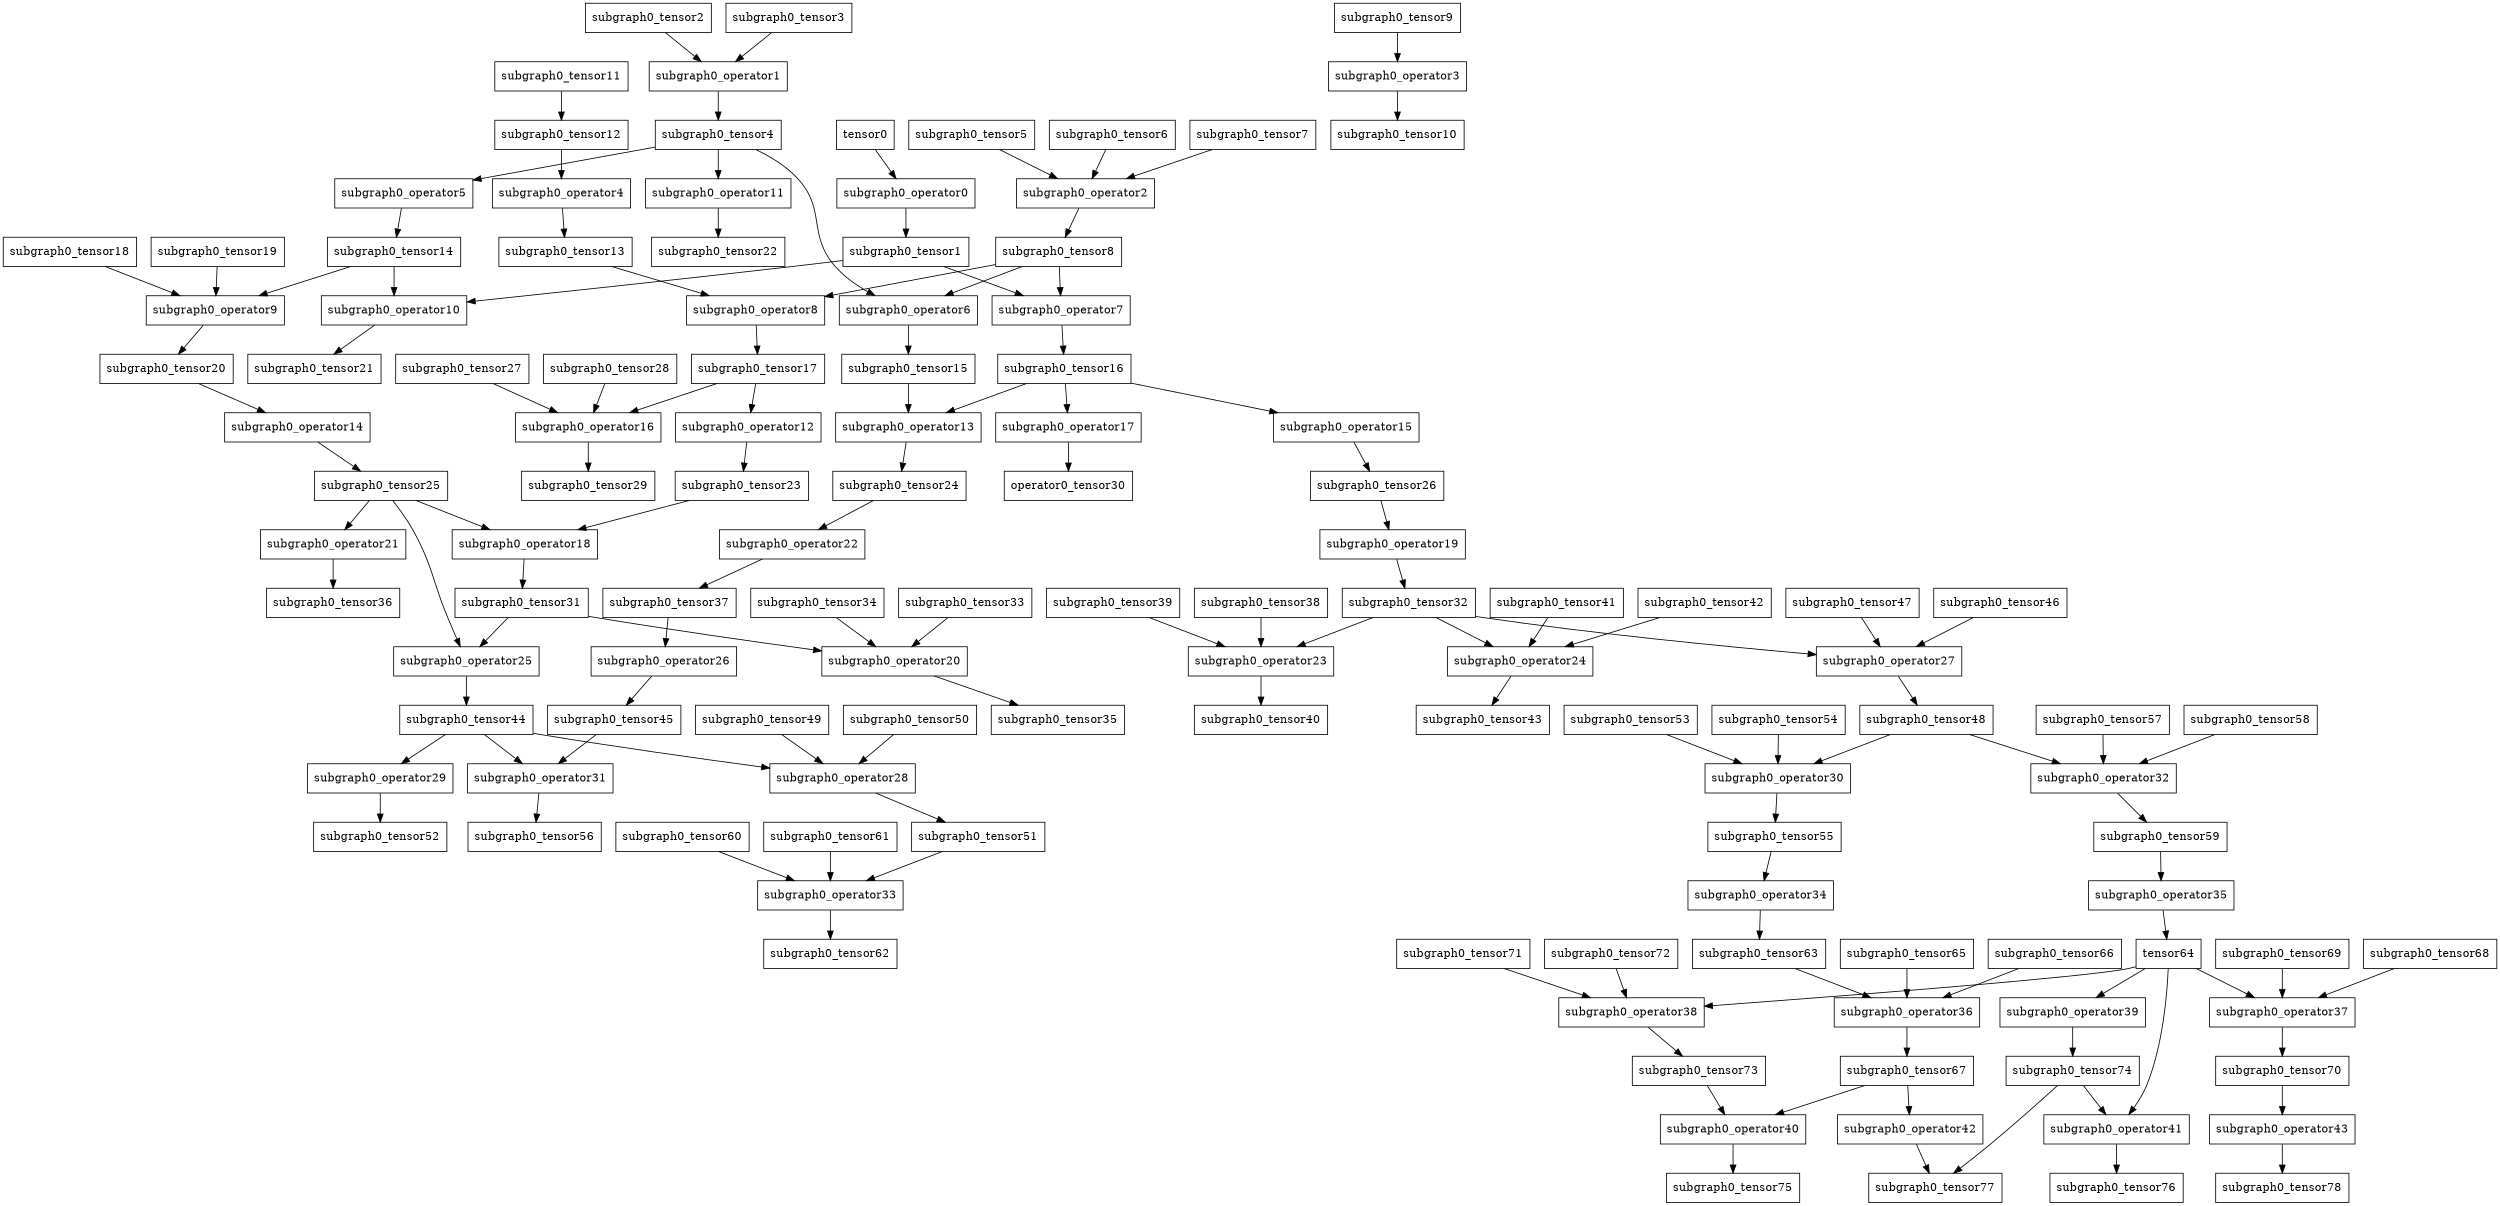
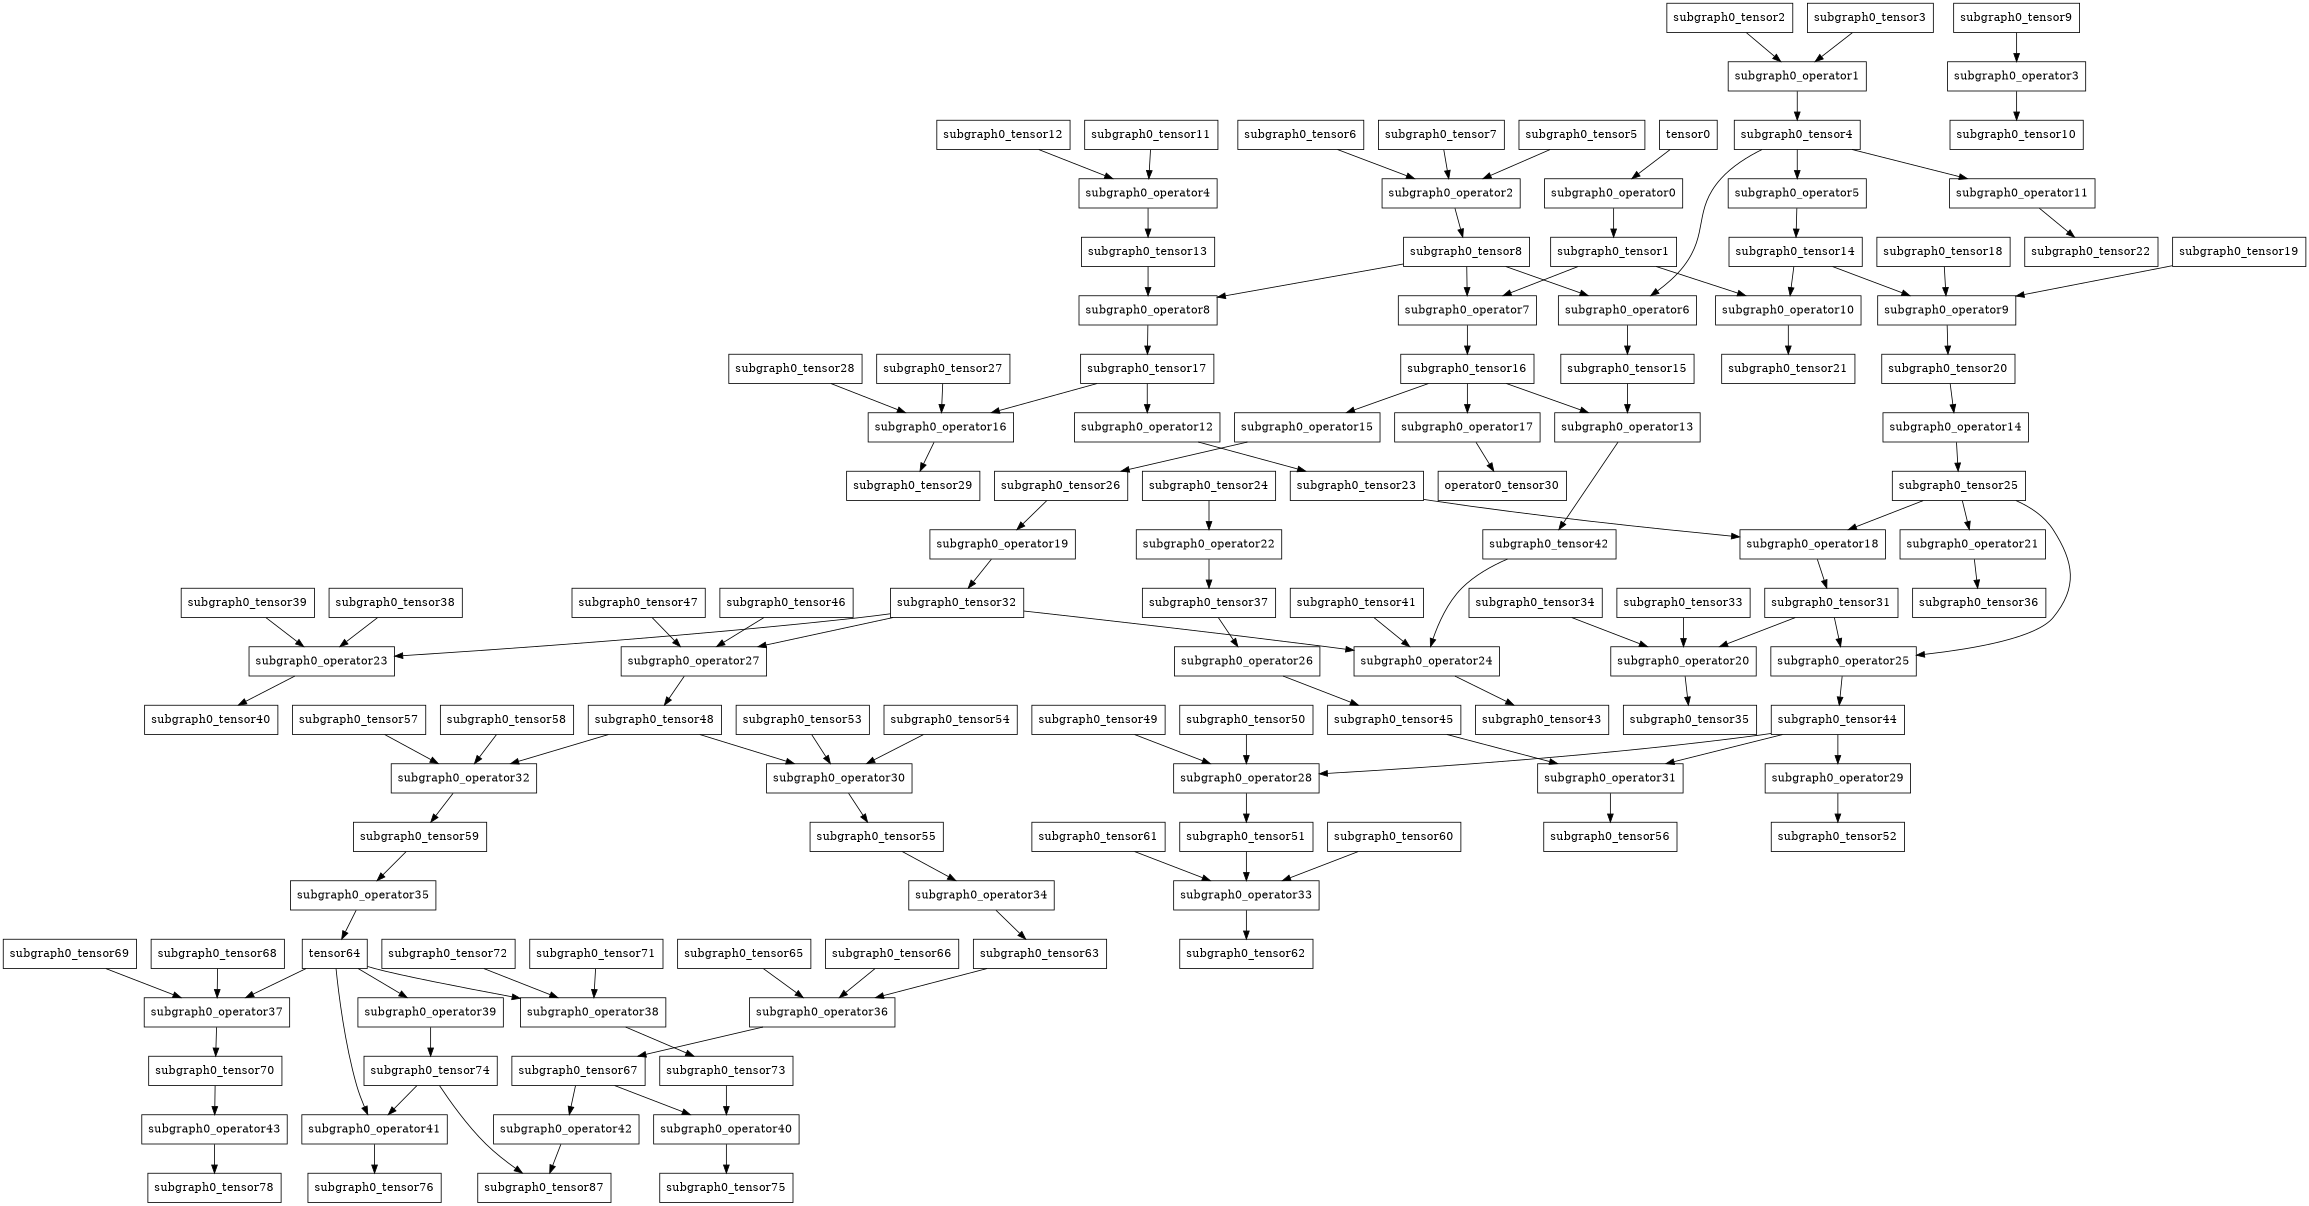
edge "subgraph0_tensor11" -> "subgraph0_tensor12": now "subgraph0_tensor11" -> "subgraph0_operator4"
edge "subgraph0_operator13" -> "subgraph0_tensor24": now "subgraph0_operator13" -> "subgraph0_tensor42"
node "subgraph0_tensor77": label "subgraph0_tensor77" -> "subgraph0_tensor87"
